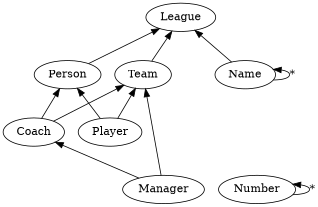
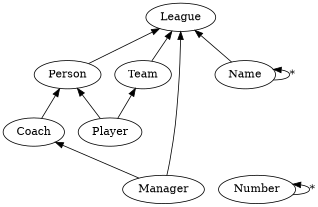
edge "Coach" -> "Team": removed
edge "Manager" -> "Team": now "Manager" -> "League"
